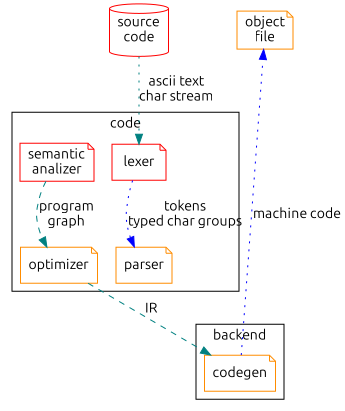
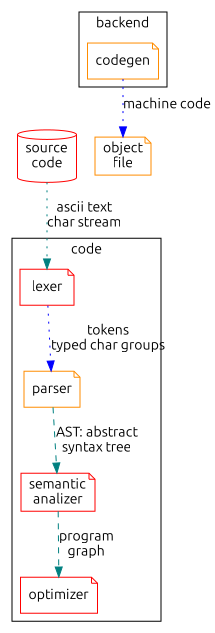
node "optimizer": color darkorange -> red
edge "optimizer" -> "codegen": removed, label "IR"
edge "parser" -> "semantic analizer": added, label "AST: abstract syntax tree"
